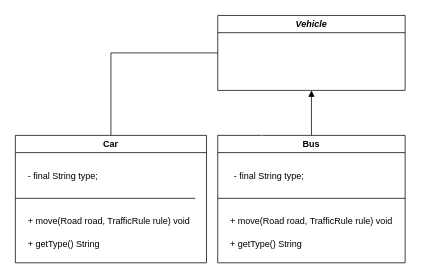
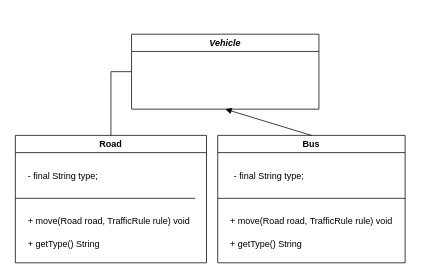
node "Vehicle": moved (312, 53) -> (225, 72)
node "Car": label "Car" -> "Road"
